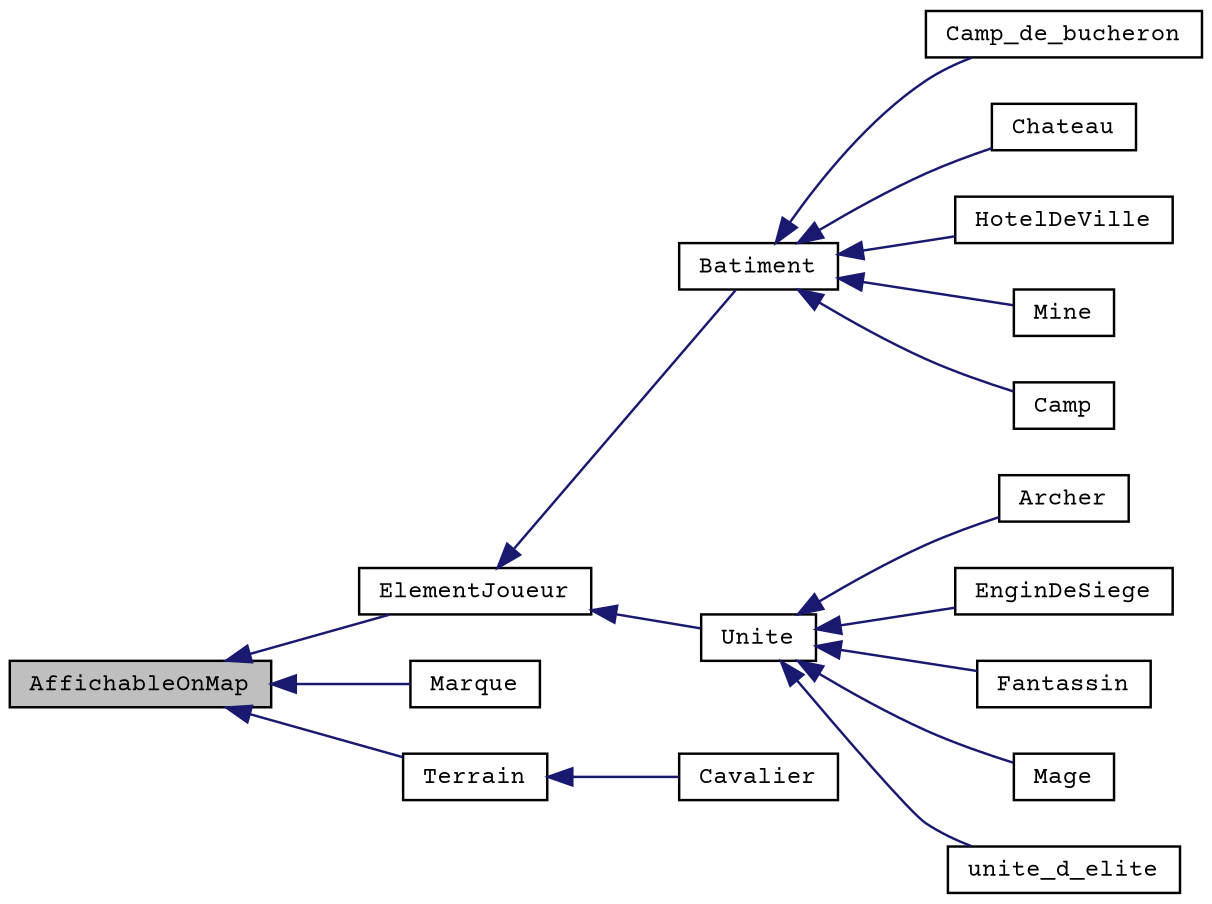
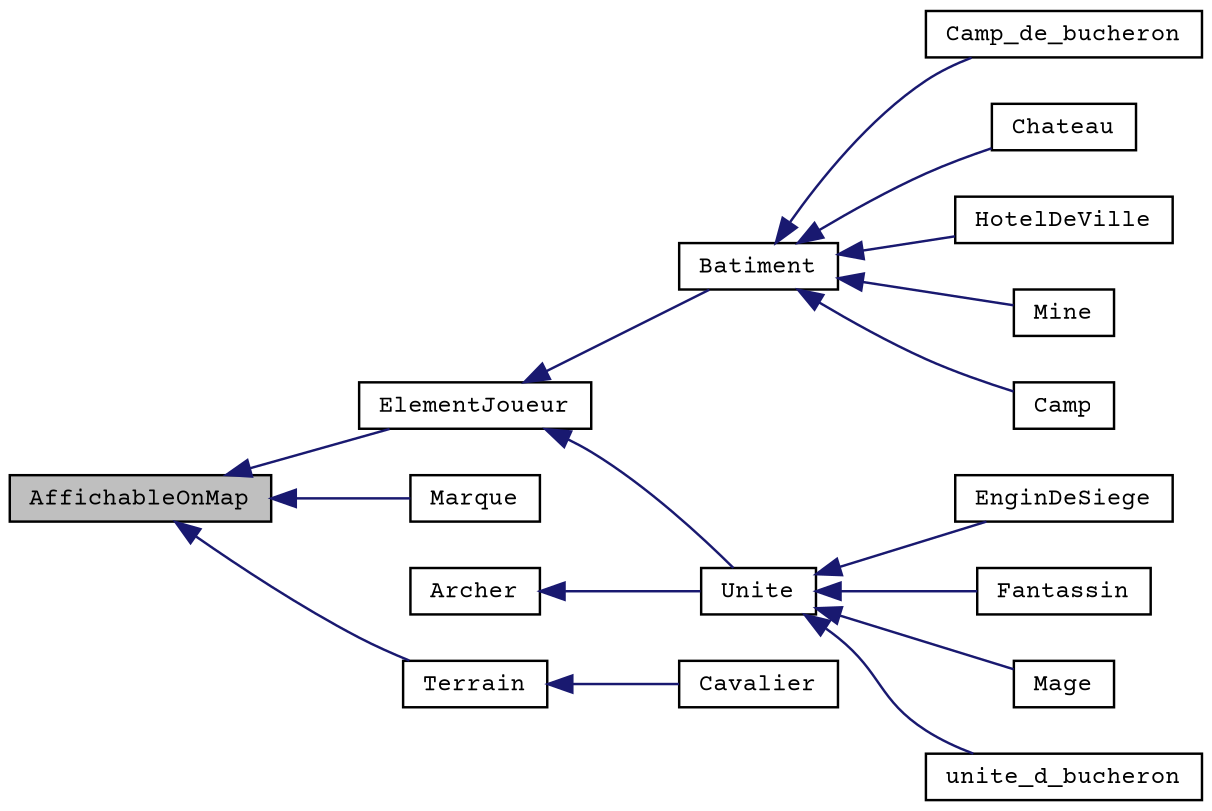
edge "Archer" -> "Unite": reversed
node "unite_d_elite": label "unite_d_elite" -> "unite_d_bucheron"
